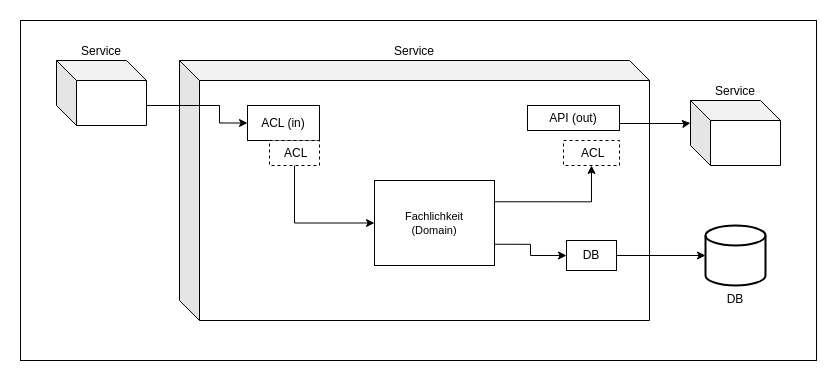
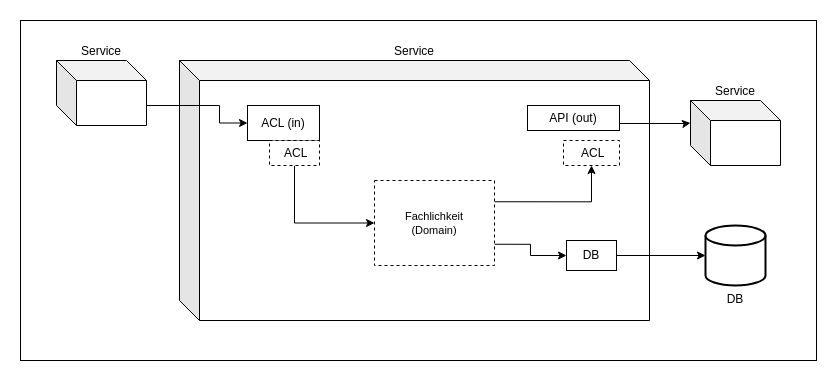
node "Fachlichkeit (Domain)": style solid -> dashed
